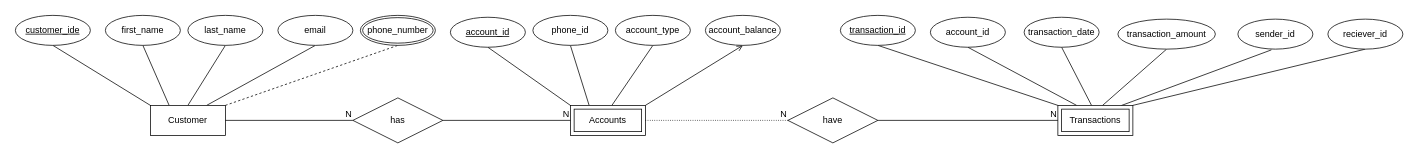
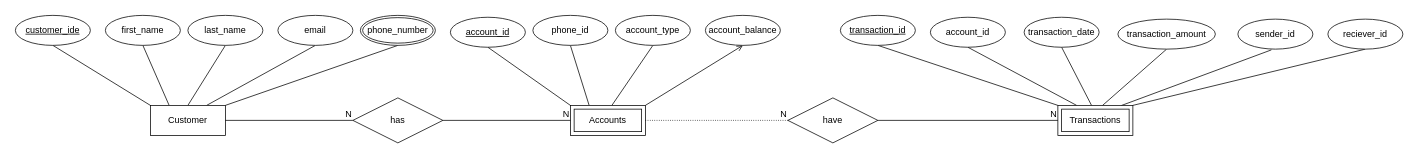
edge "phone_number" -- "Customer": style dashed -> solid
